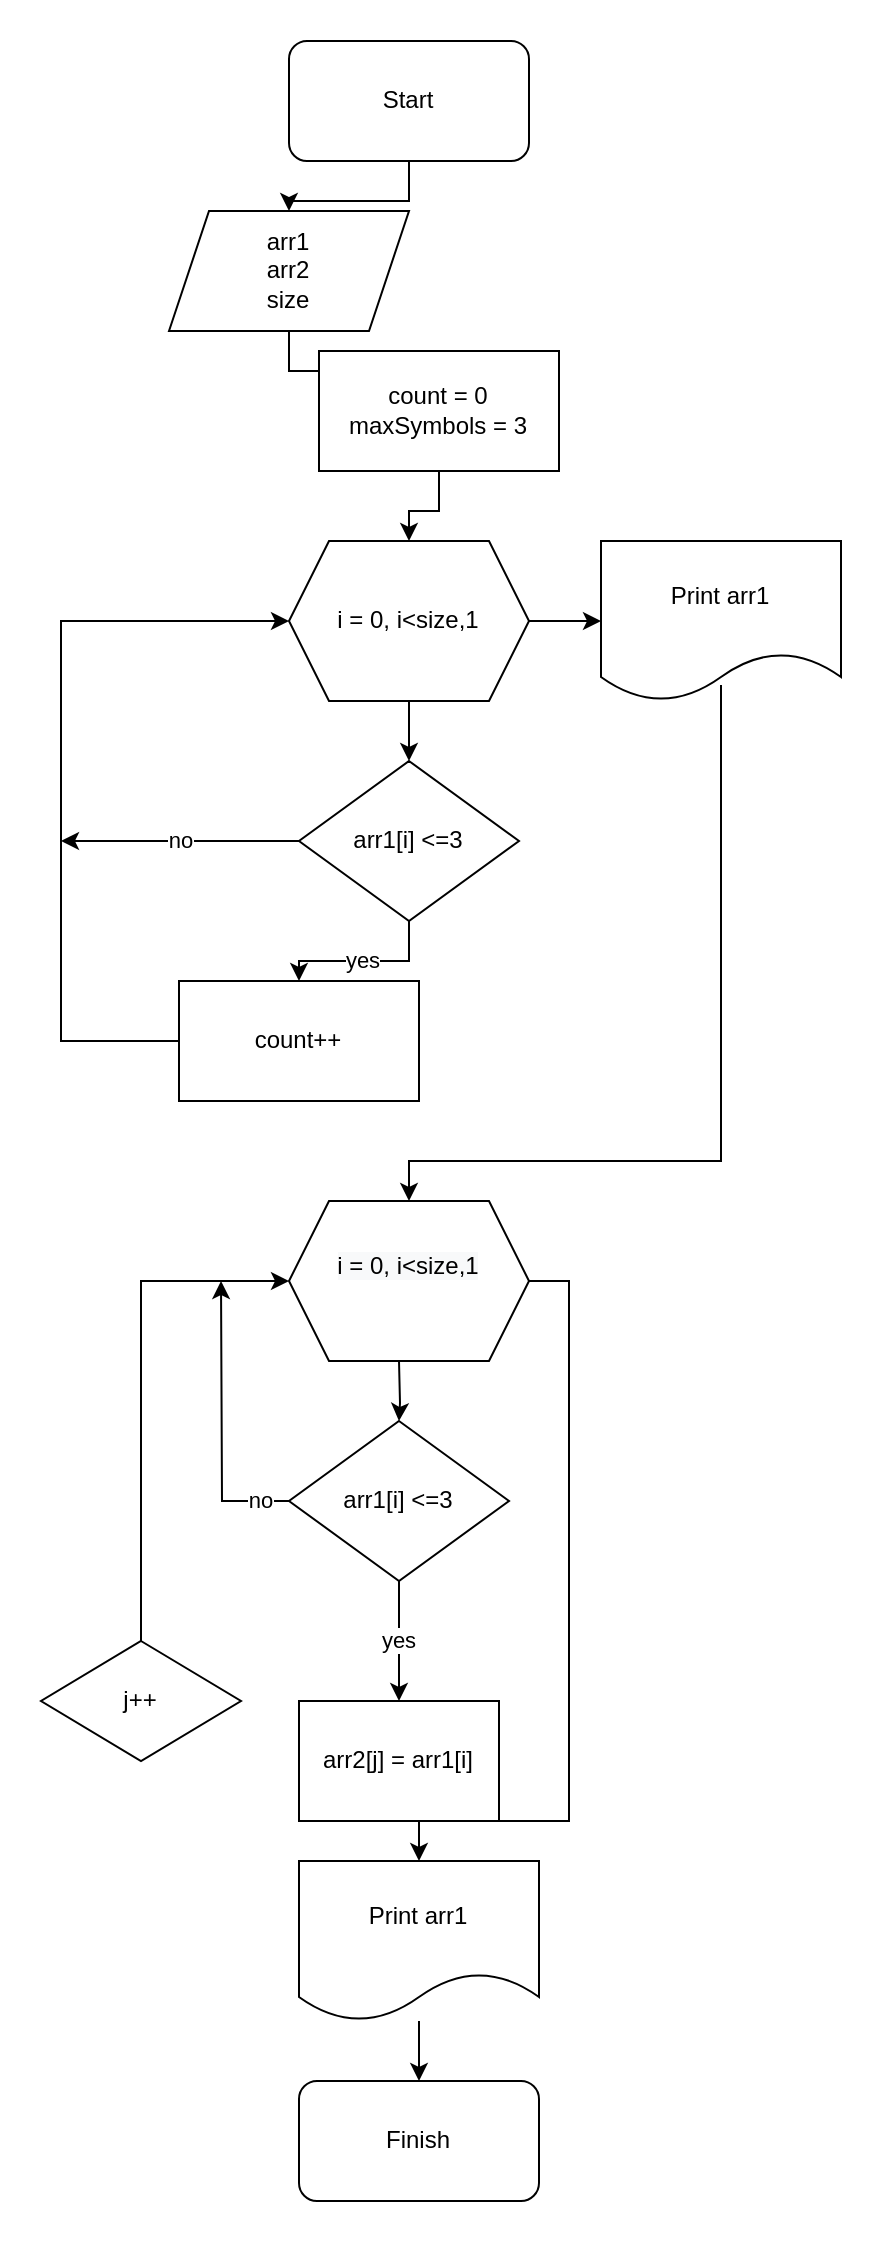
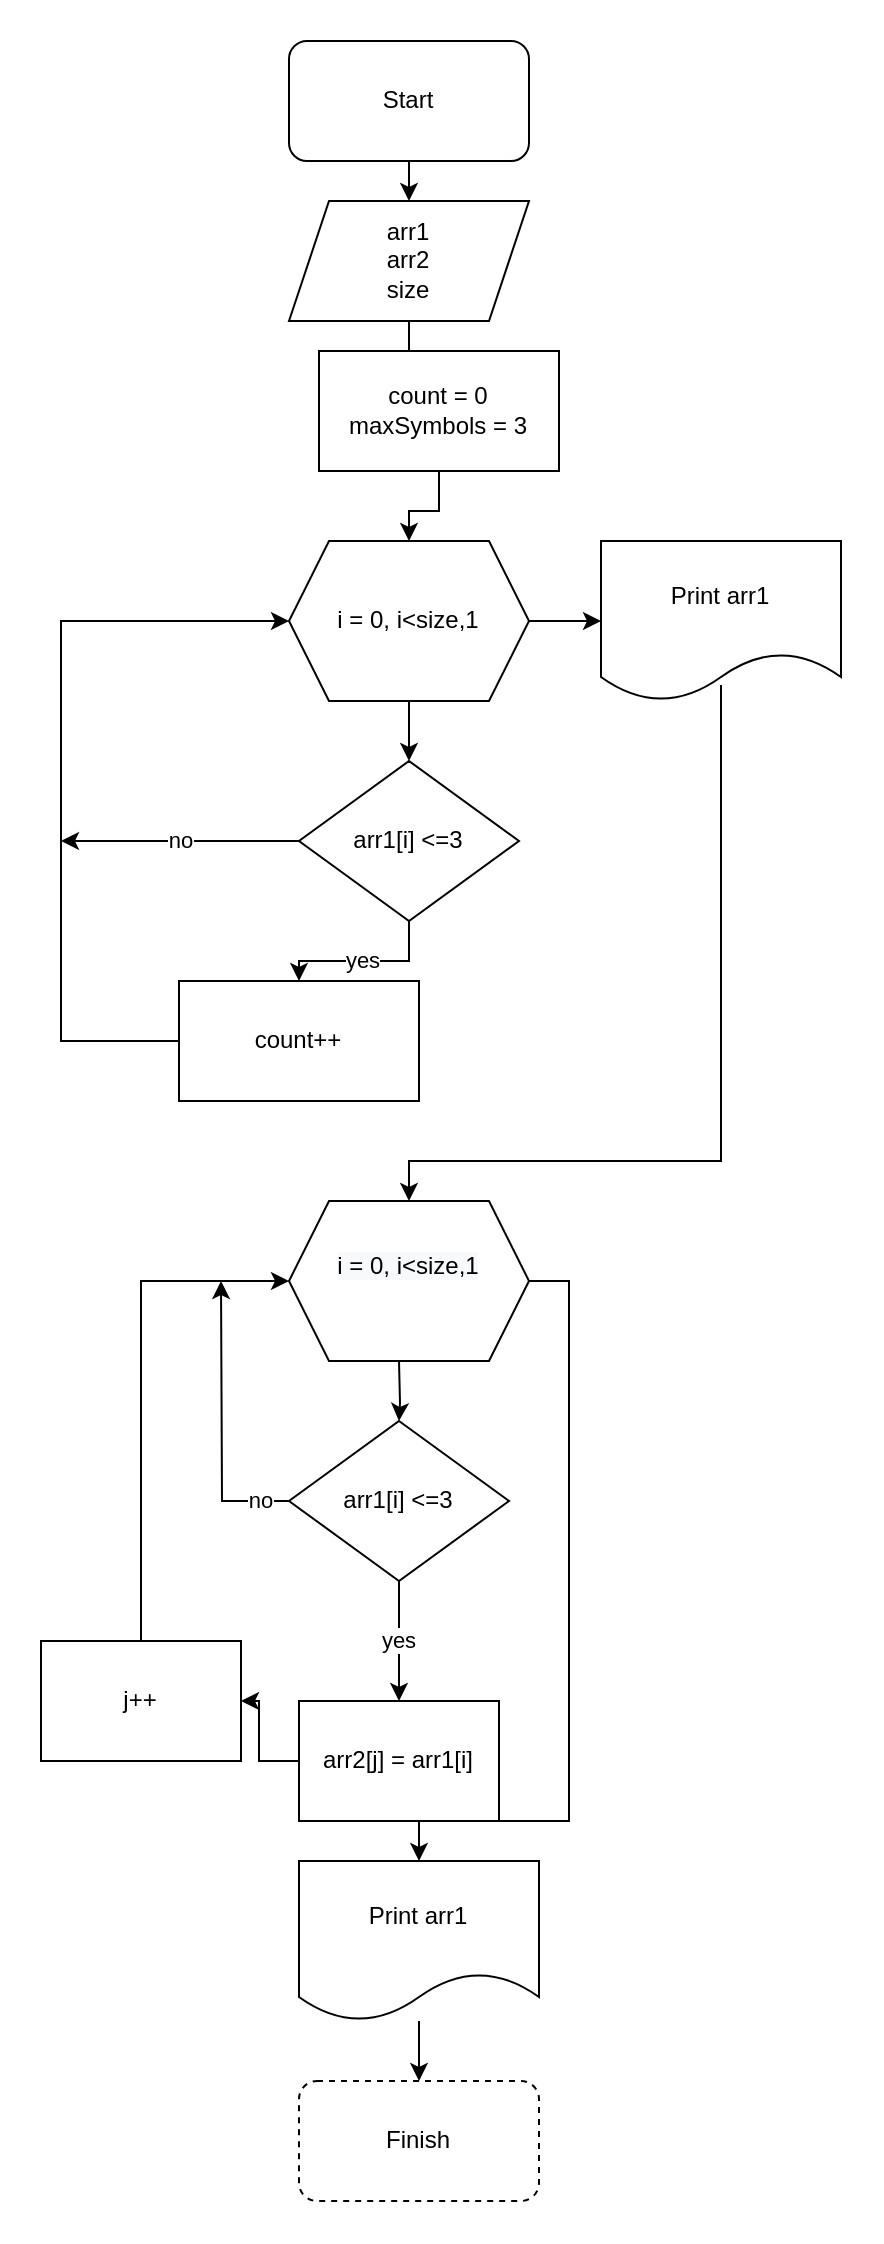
node "arr1 arr2 size": moved (289, 271) -> (409, 261)
node "j++": shape diamond -> rectangle
edge "arr2[j] = arr1[i]" -> "j++": added
node "Finish": style solid -> dashed
